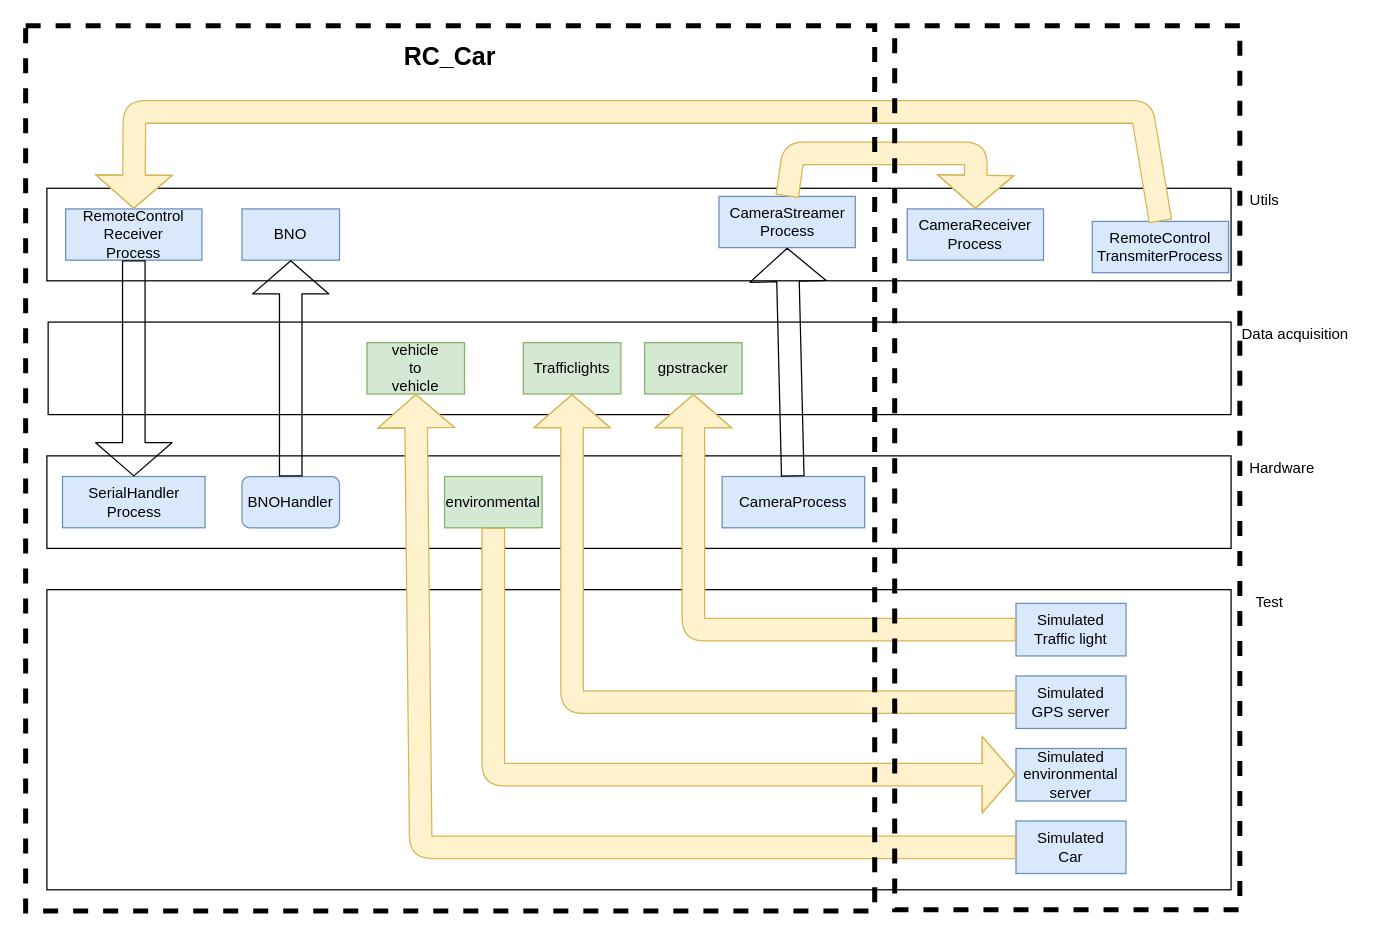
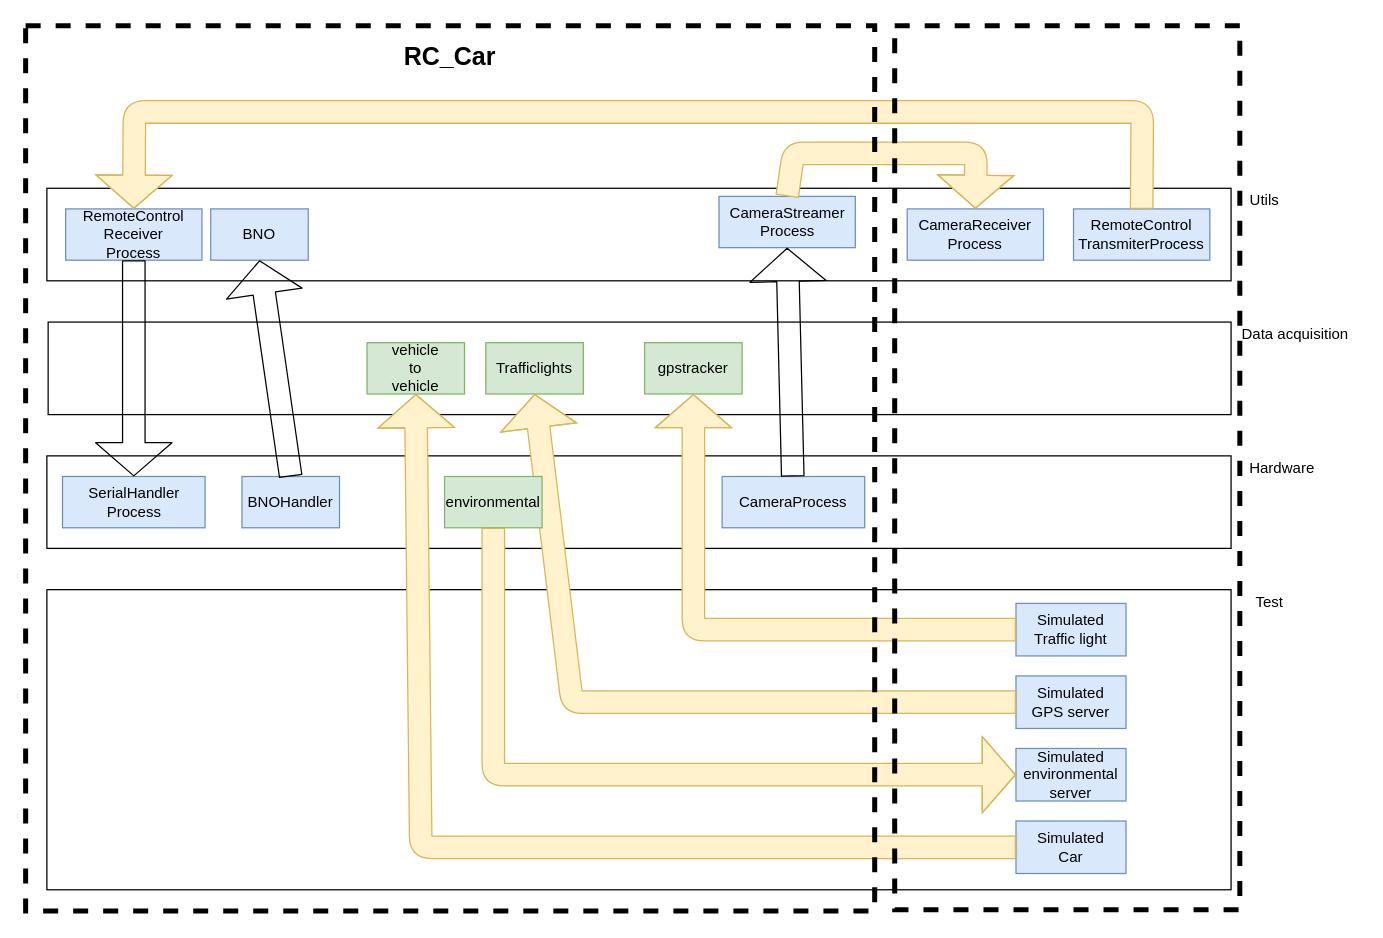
node "BNO": moved (291, 234) -> (259, 234)
node "RemoteControl TransmiterProcess": moved (1160, 247) -> (1141, 234)
node "Trafficlights": moved (572, 368) -> (534, 368)
node "BNOHandler": shape rounded rectangle -> rectangle
